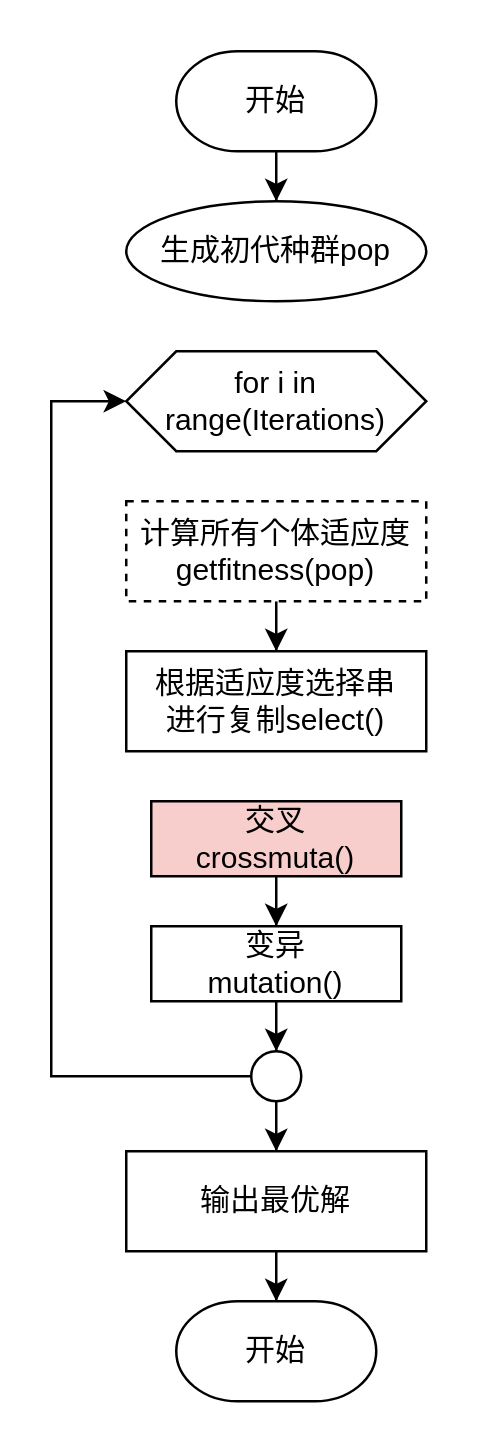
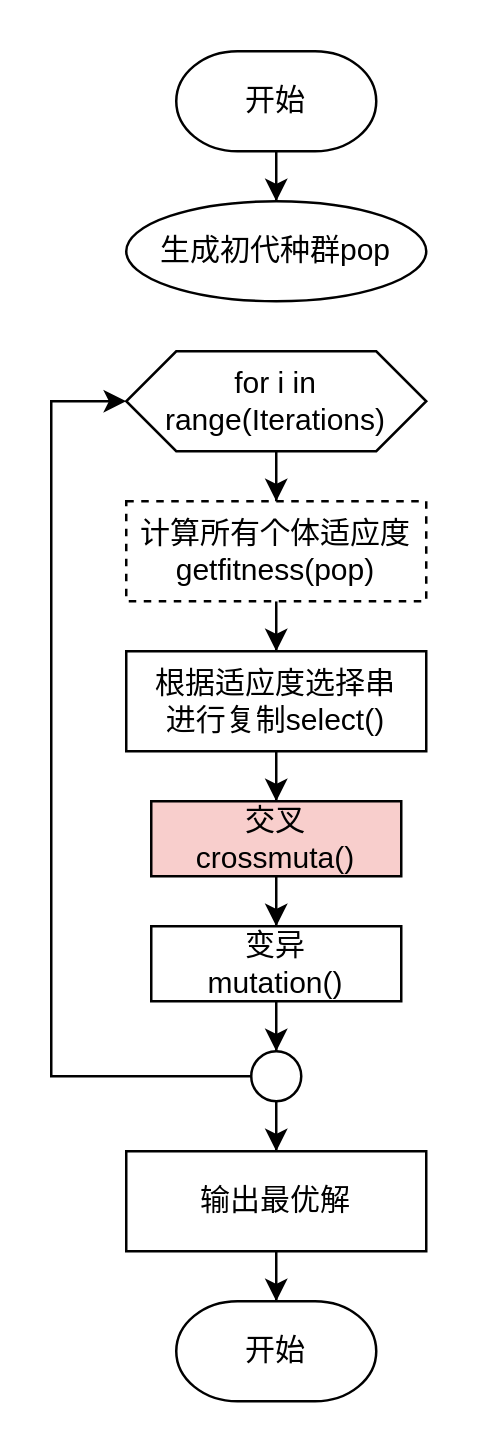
edge "for i in range(Iterations)" -> "计算所有个体适应度 getfitness(pop)": added
edge "根据适应度选择串 进行复制select()" -> "交叉 crossmuta()": added
